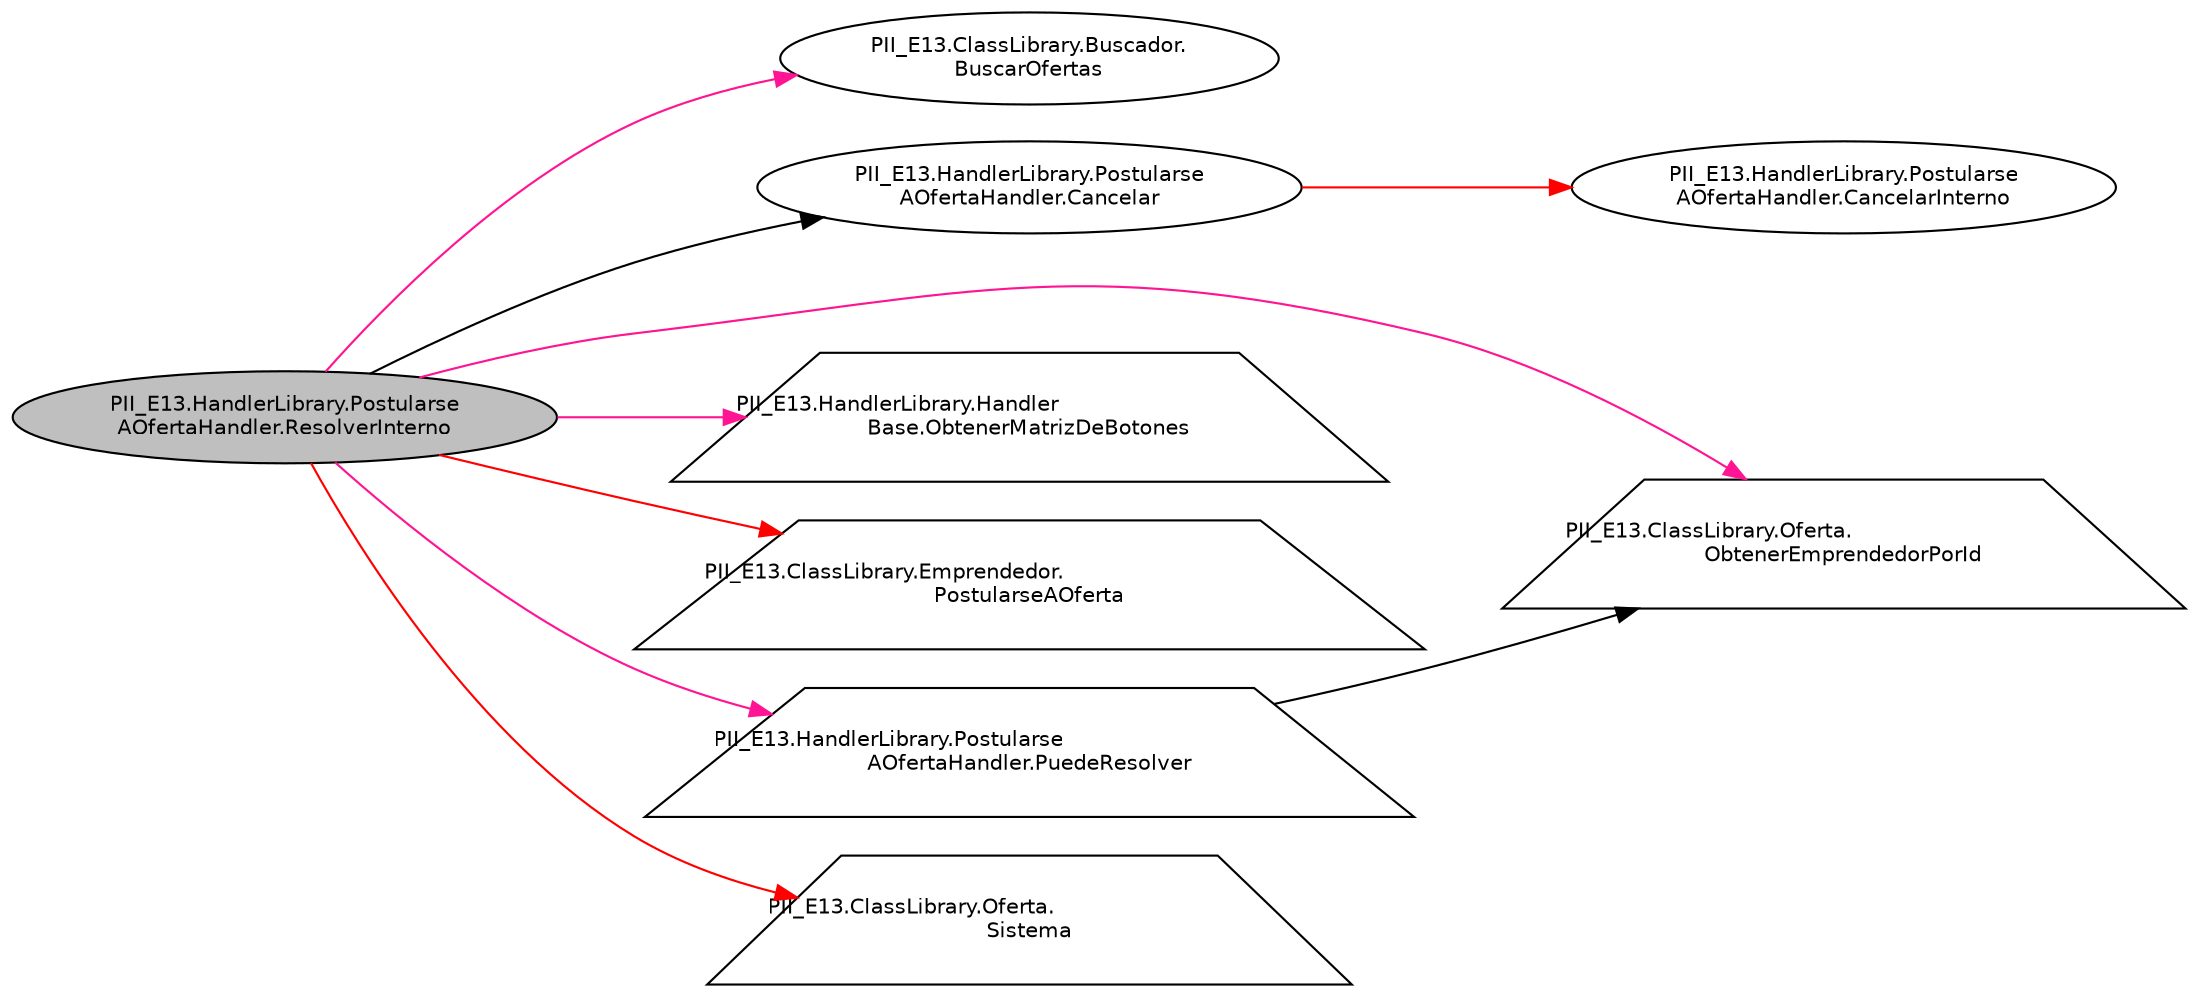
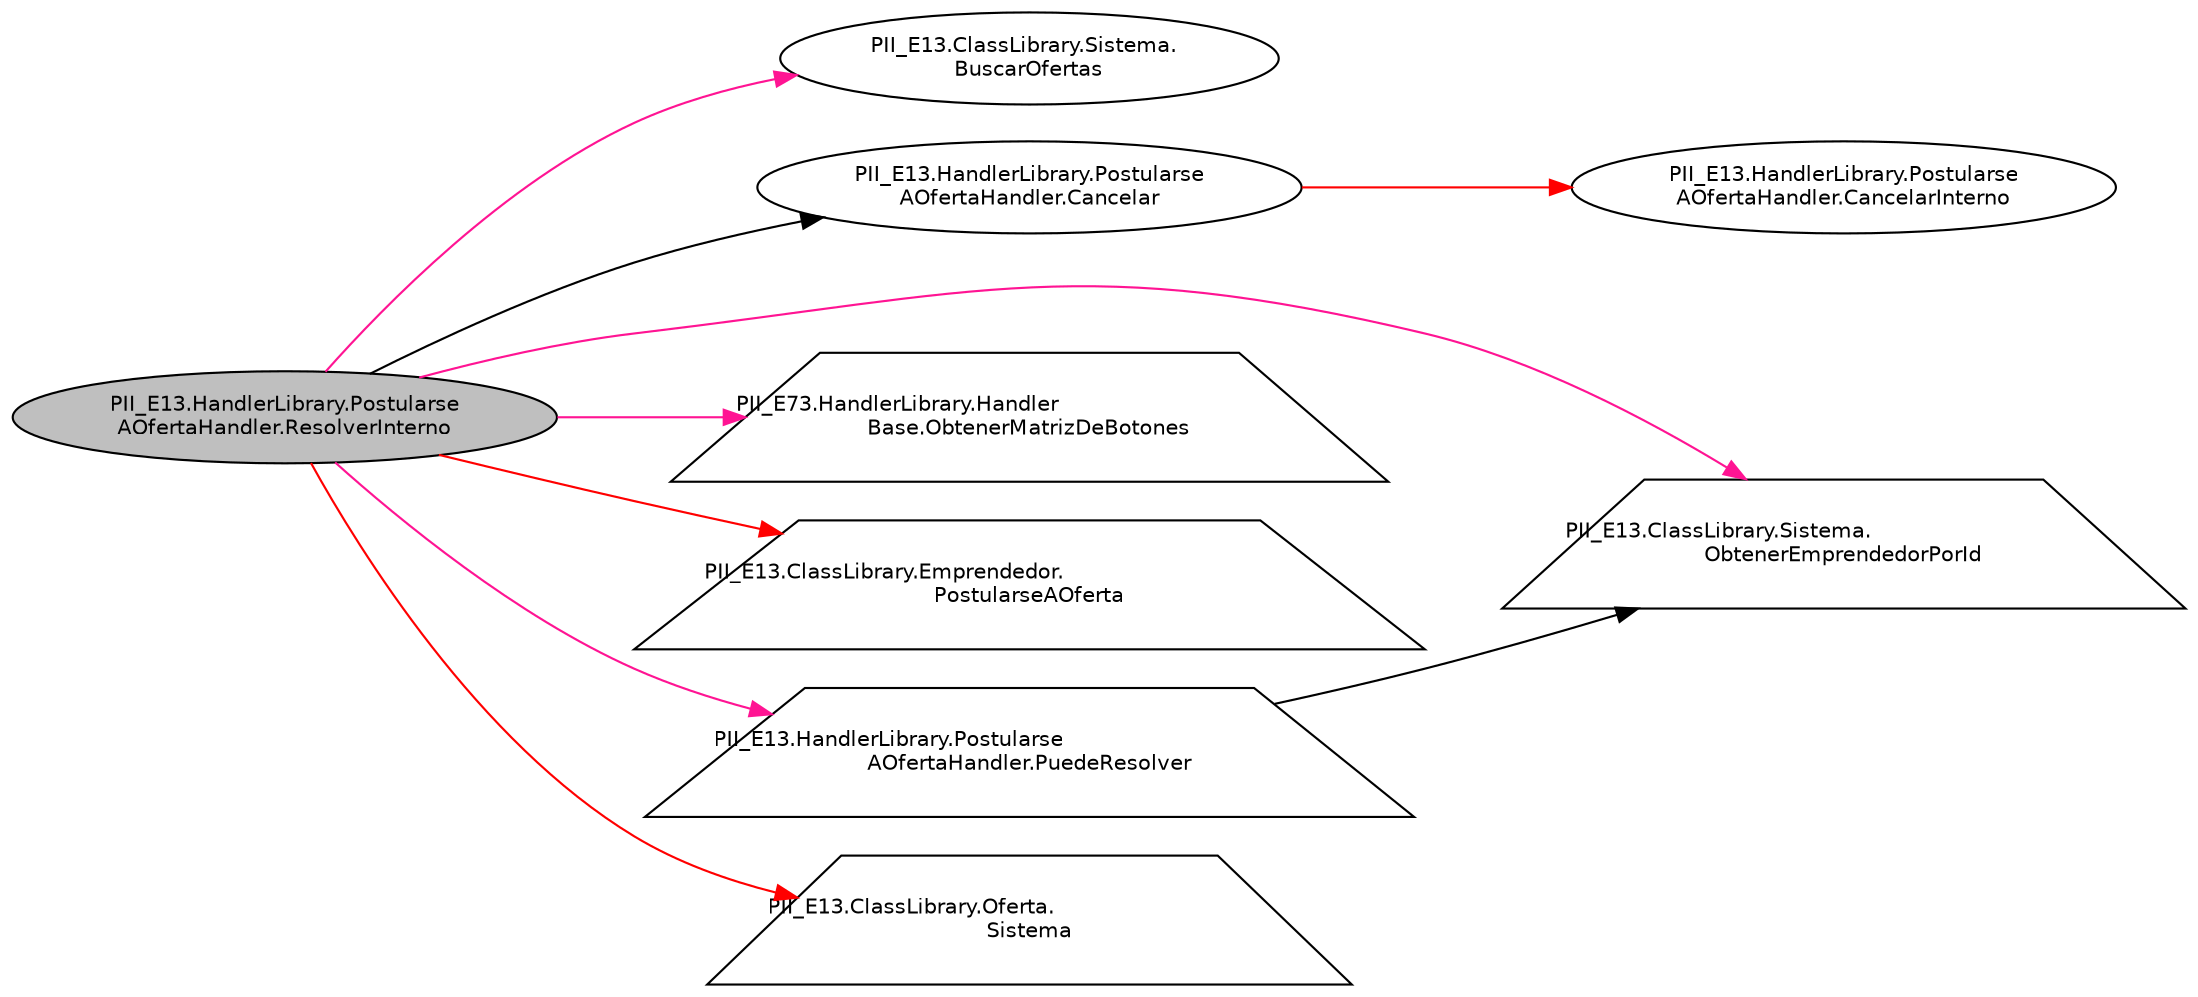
node "PII_E13.ClassLibrary.Buscador. BuscarOfertas": label "PII_E13.ClassLibrary.Buscador. BuscarOfertas" -> "PII_E13.ClassLibrary.Sistema. BuscarOfertas"
node "PII_E13.HandlerLibrary.Handler Base.ObtenerMatrizDeBotones": label "PII_E13.HandlerLibrary.Handler Base.ObtenerMatrizDeBotones" -> "PII_E73.HandlerLibrary.Handler Base.ObtenerMatrizDeBotones"
node "PII_E13.ClassLibrary.Oferta. ObtenerEmprendedorPorId": label "PII_E13.ClassLibrary.Oferta. ObtenerEmprendedorPorId" -> "PII_E13.ClassLibrary.Sistema. ObtenerEmprendedorPorId"
